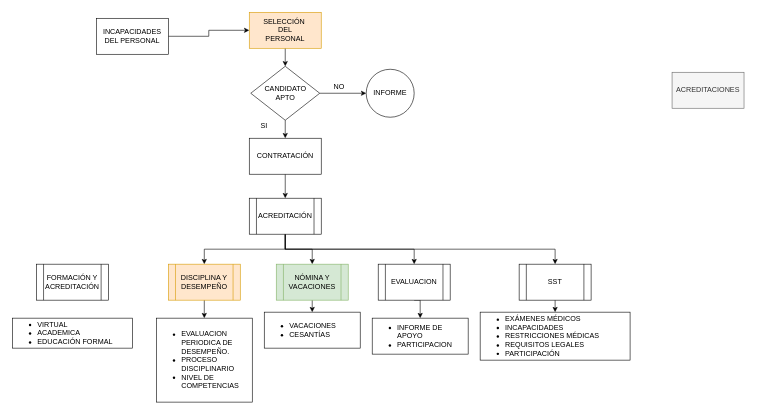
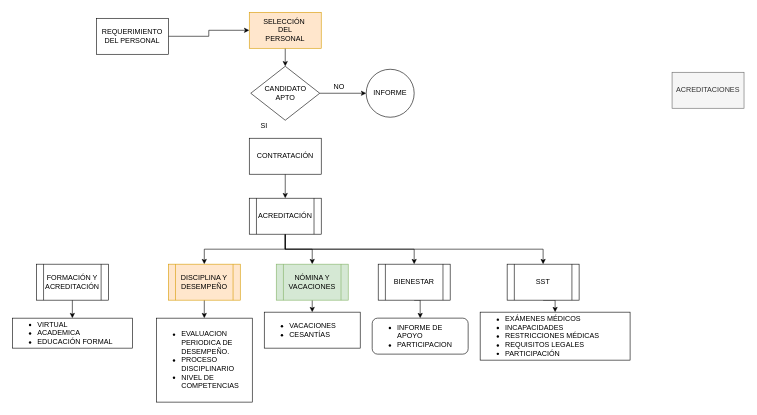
node "INCAPACIDADES DEL PERSONAL": label "INCAPACIDADES DEL PERSONAL" -> "REQUERIMIENTO DEL PERSONAL"
edge "CANDIDATO APTO" -> "CONTRATACIÓN": removed
node "EVALUACION": label "EVALUACION" -> "BIENESTAR"
node "SST": moved (555, 282) -> (543, 282)
edge "FORMACIÓN Y ACREDITACIÓN" -> "VIRTUAL ACADEMICA EDUCACIÓN FORMAL": added
node "INFORME DE APOYO PARTICIPACION": shape rectangle -> rounded rectangle
